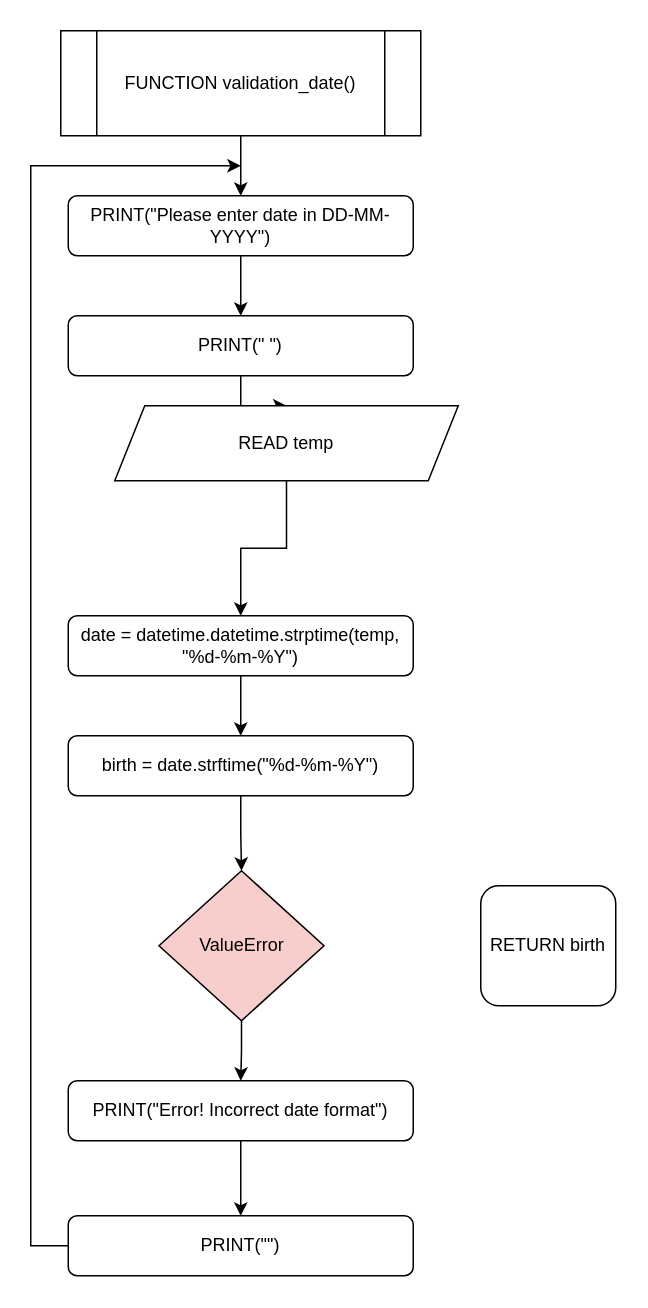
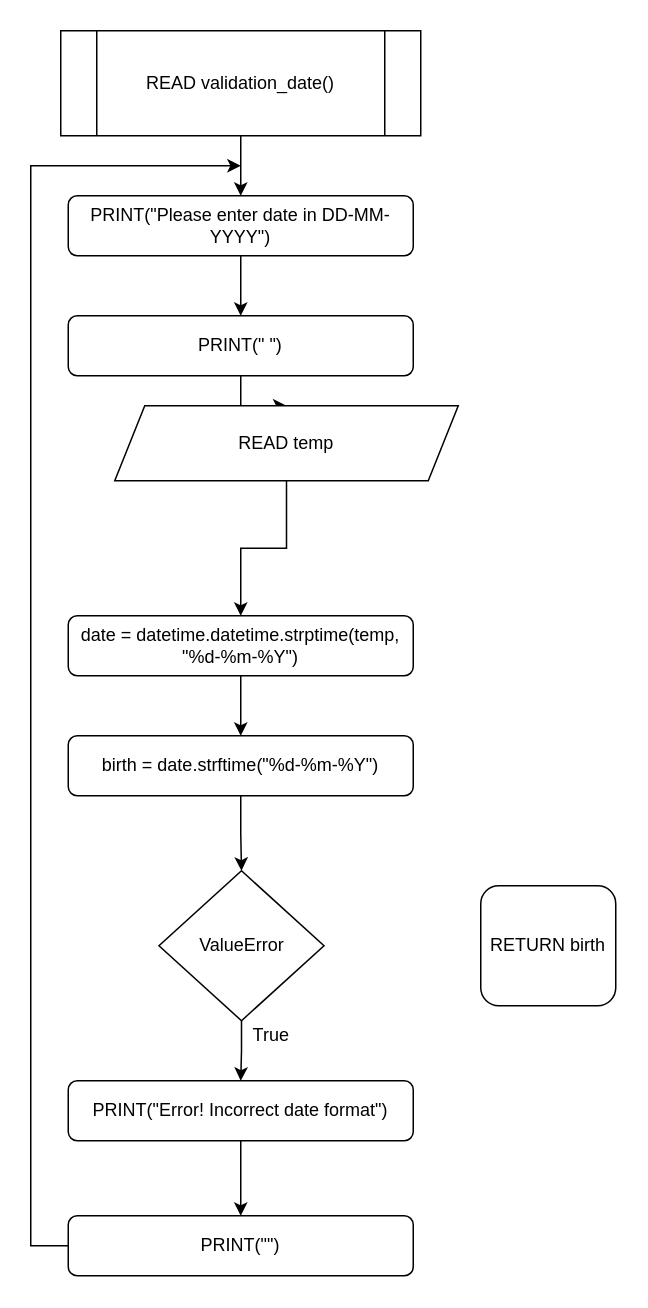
node "FUNCTION validation_date()": label "FUNCTION validation_date()" -> "READ validation_date()"
node "ValueError": fillcolor #f8cecc -> #ffffff
node "True": added
